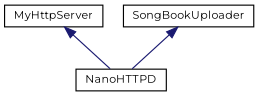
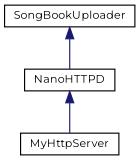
edge "NanoHTTPD" -> "MyHttpServer": reversed
